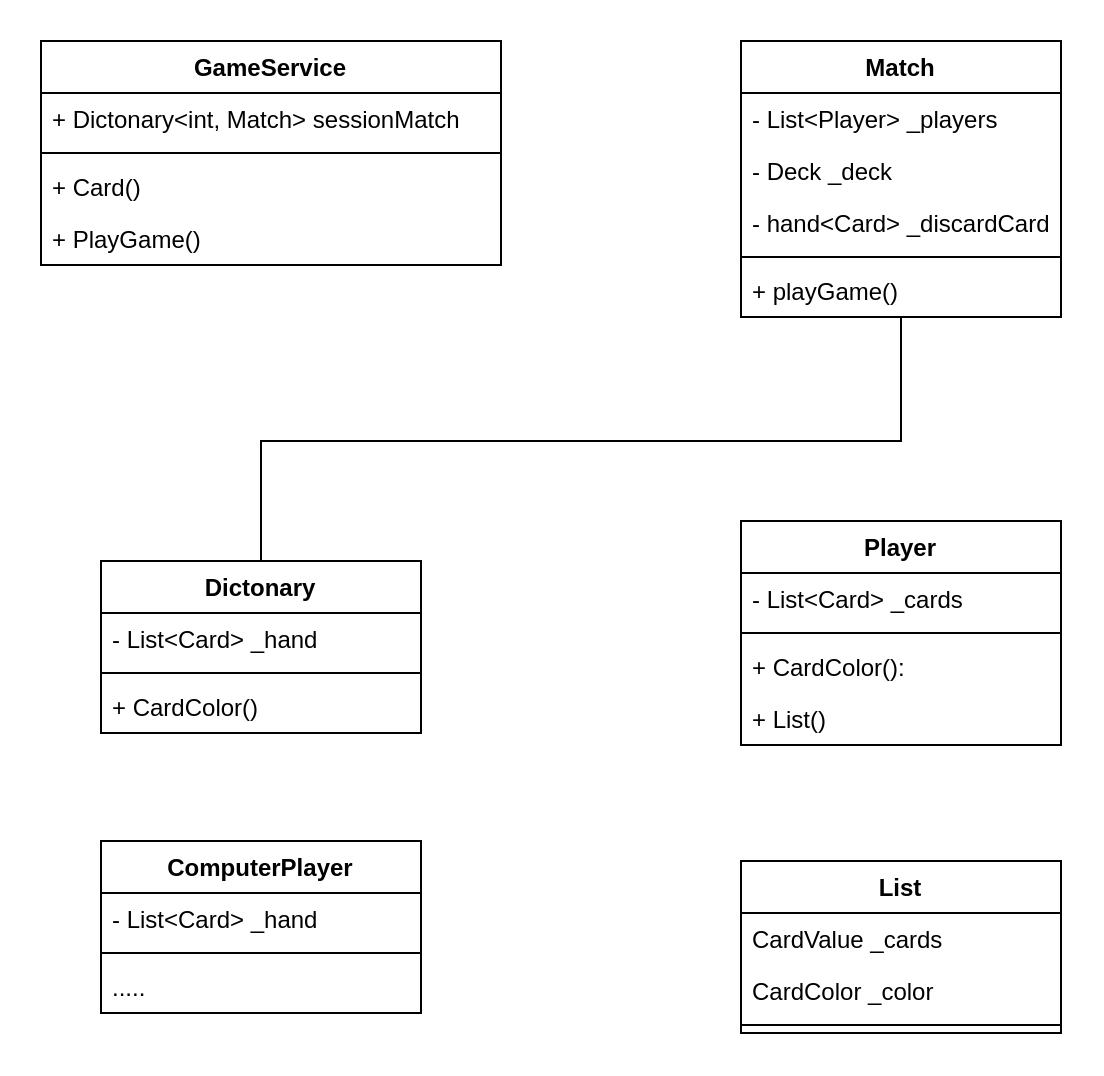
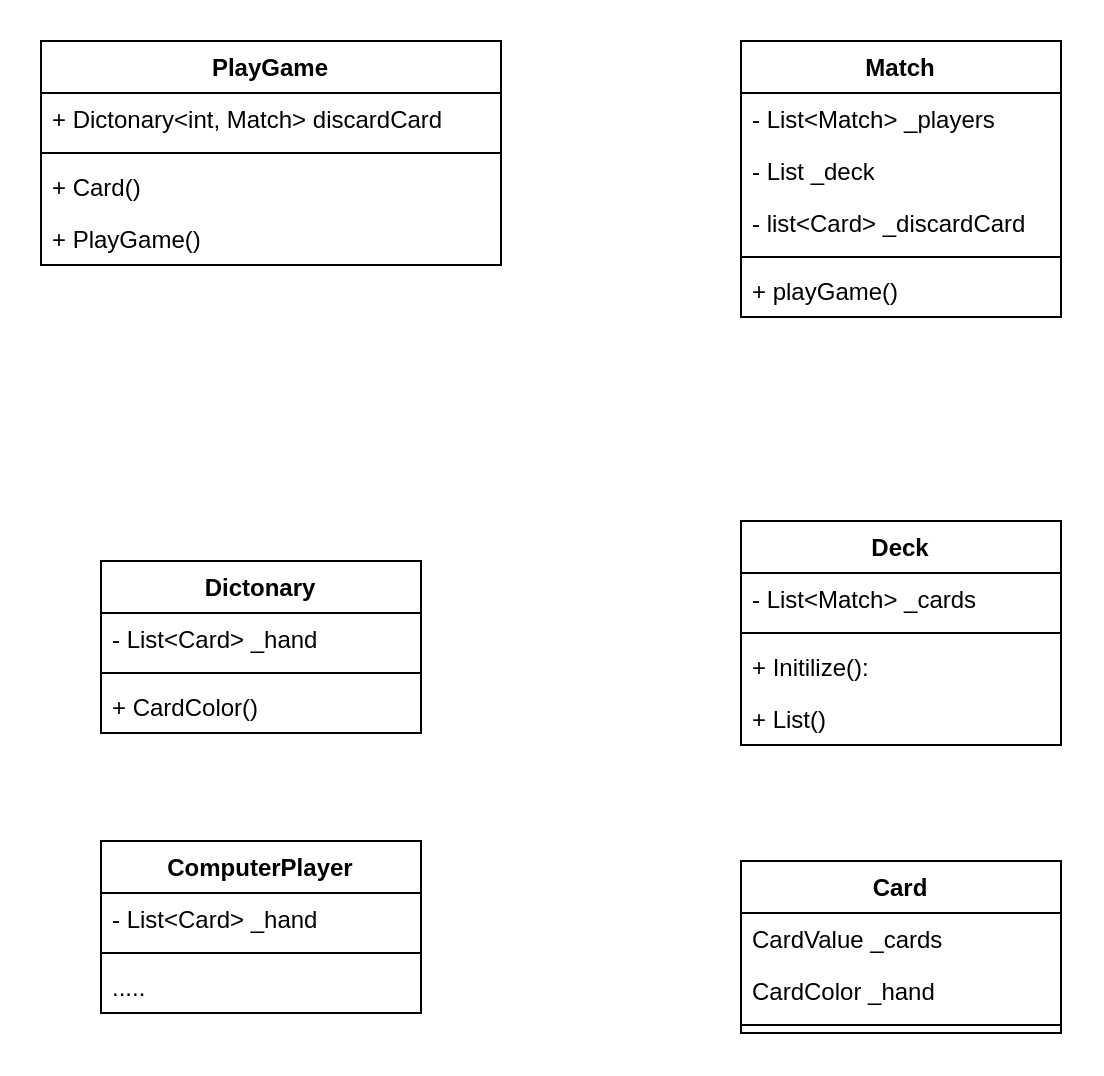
node "GameService": label "GameService" -> "PlayGame"
node "- List<Player> _players": label "- List<Player> _players" -> "- List<Match> _players"
node "+ Dictonary<int, Match> sessionMatch": label "+ Dictonary<int, Match> sessionMatch" -> "+ Dictonary<int, Match> discardCard"
node "- Deck _deck": label "- Deck _deck" -> "- List _deck"
node "- hand<Card> _discardCard": label "- hand<Card> _discardCard" -> "- list<Card> _discardCard"
edge "Match" -- "Dictonary": removed
node "Player": label "Player" -> "Deck"
node "- List<Card> _cards": label "- List<Card> _cards" -> "- List<Match> _cards"
node "+ CardColor():": label "+ CardColor():" -> "+ Initilize():"
node "List": label "List" -> "Card"
node "CardColor _color": label "CardColor _color" -> "CardColor _hand"
